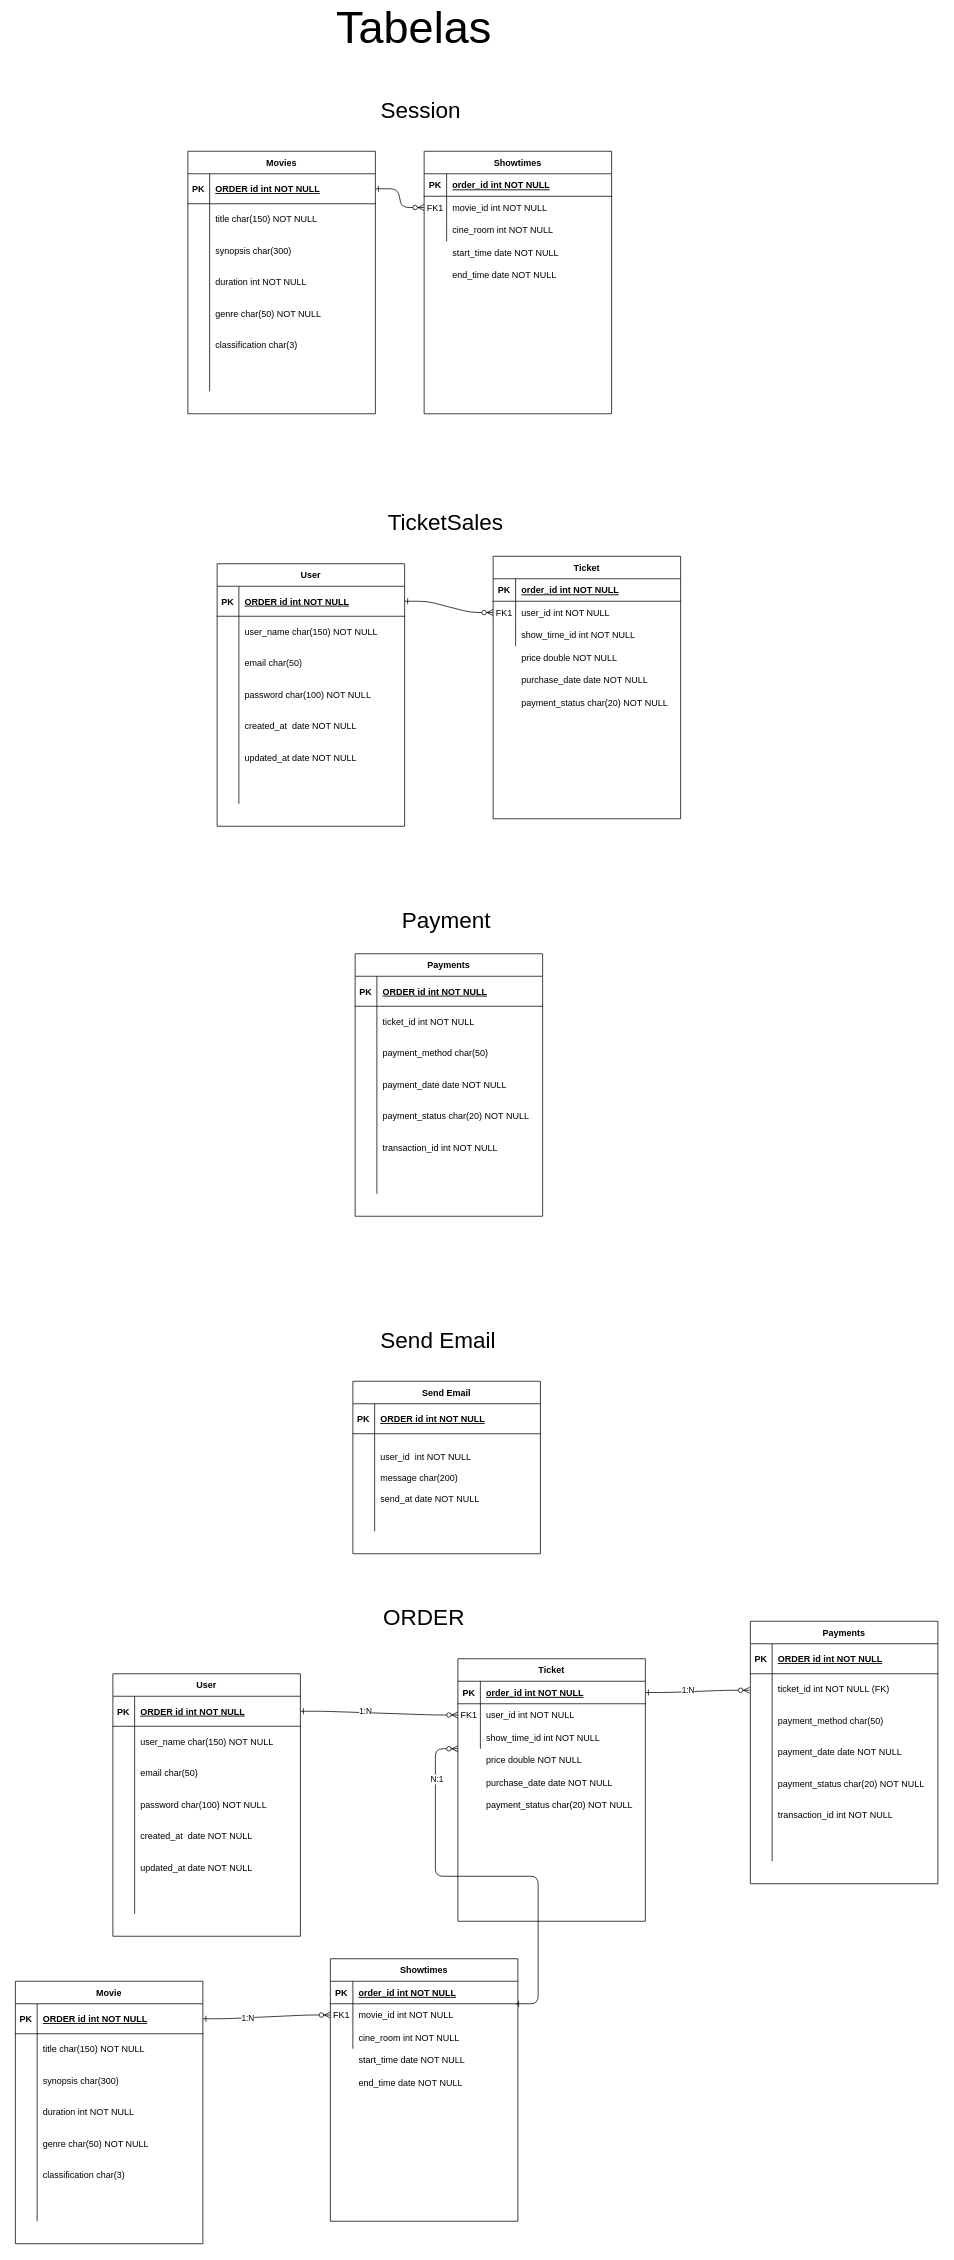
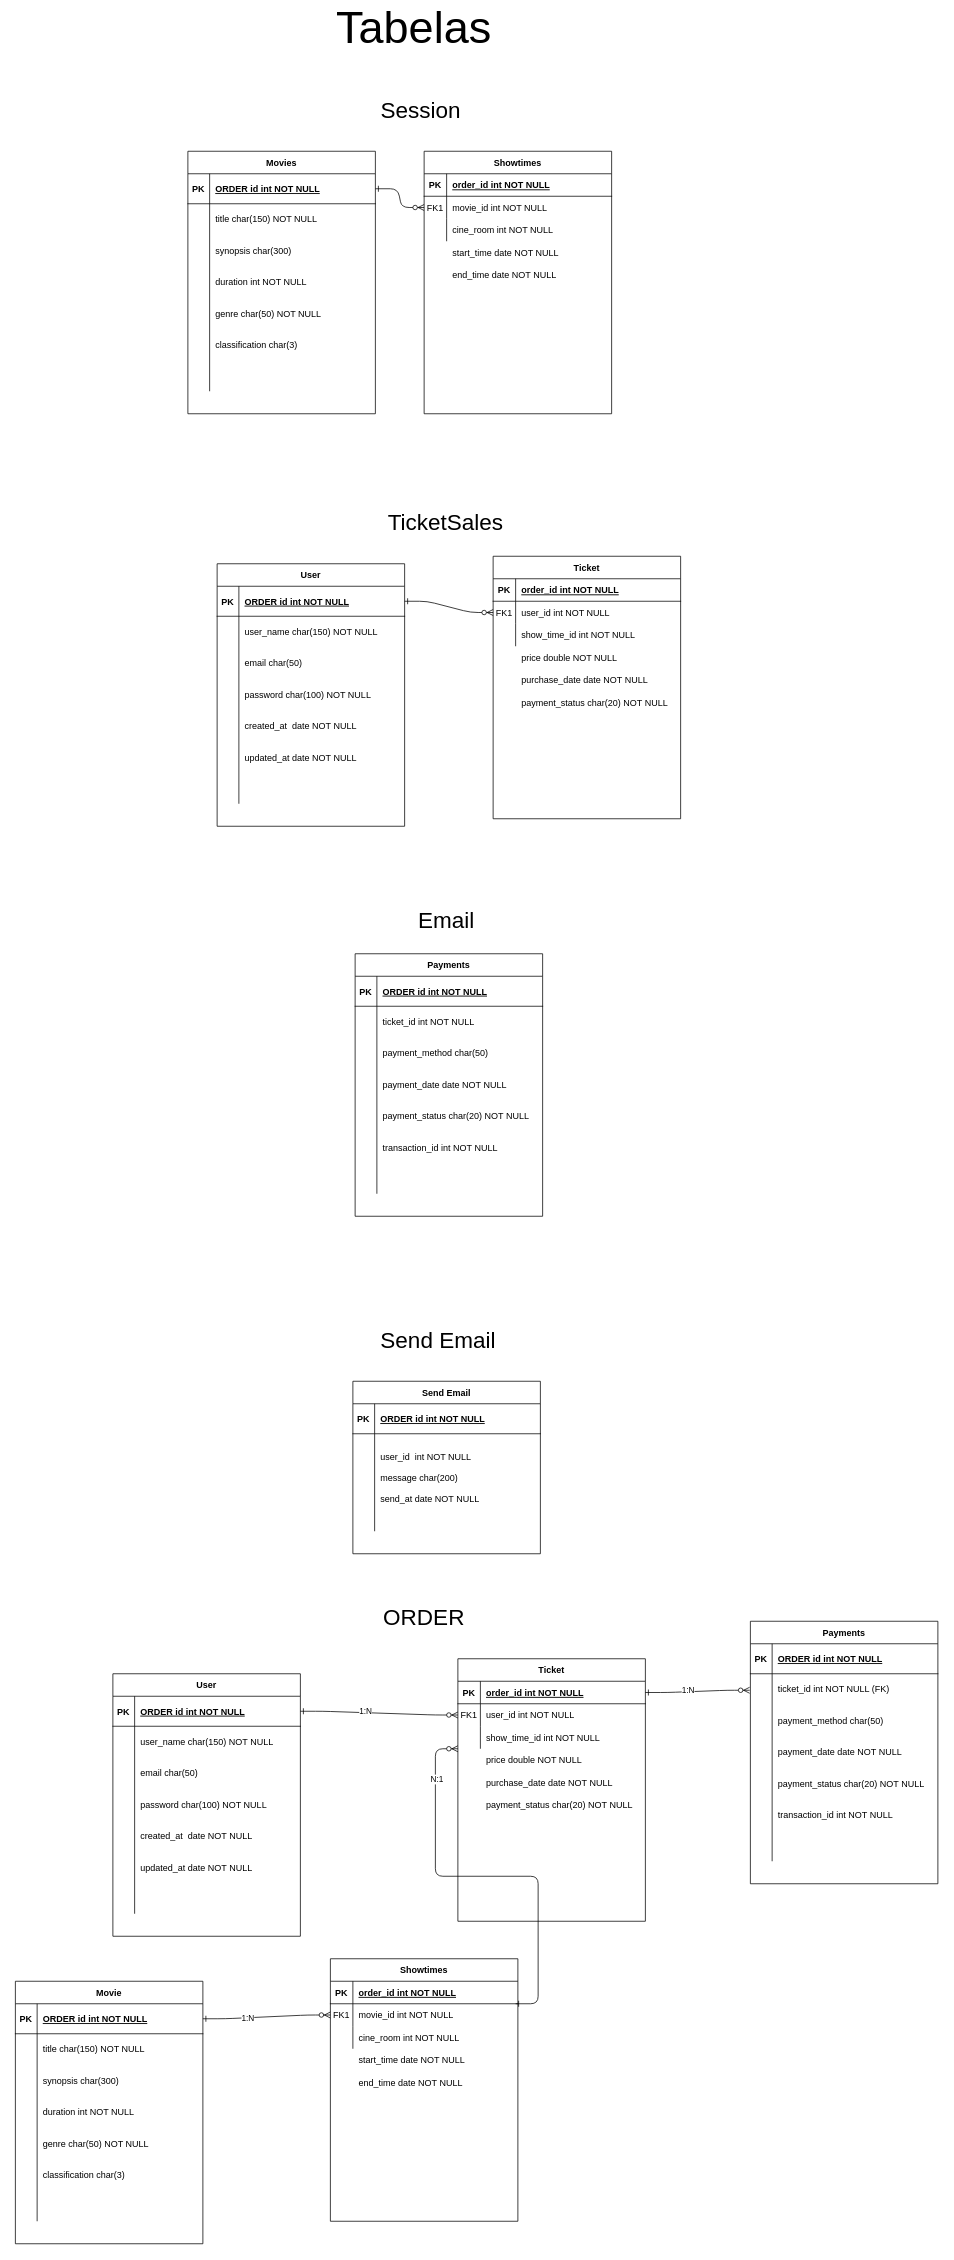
node "Payment": label "Payment" -> "Email"
